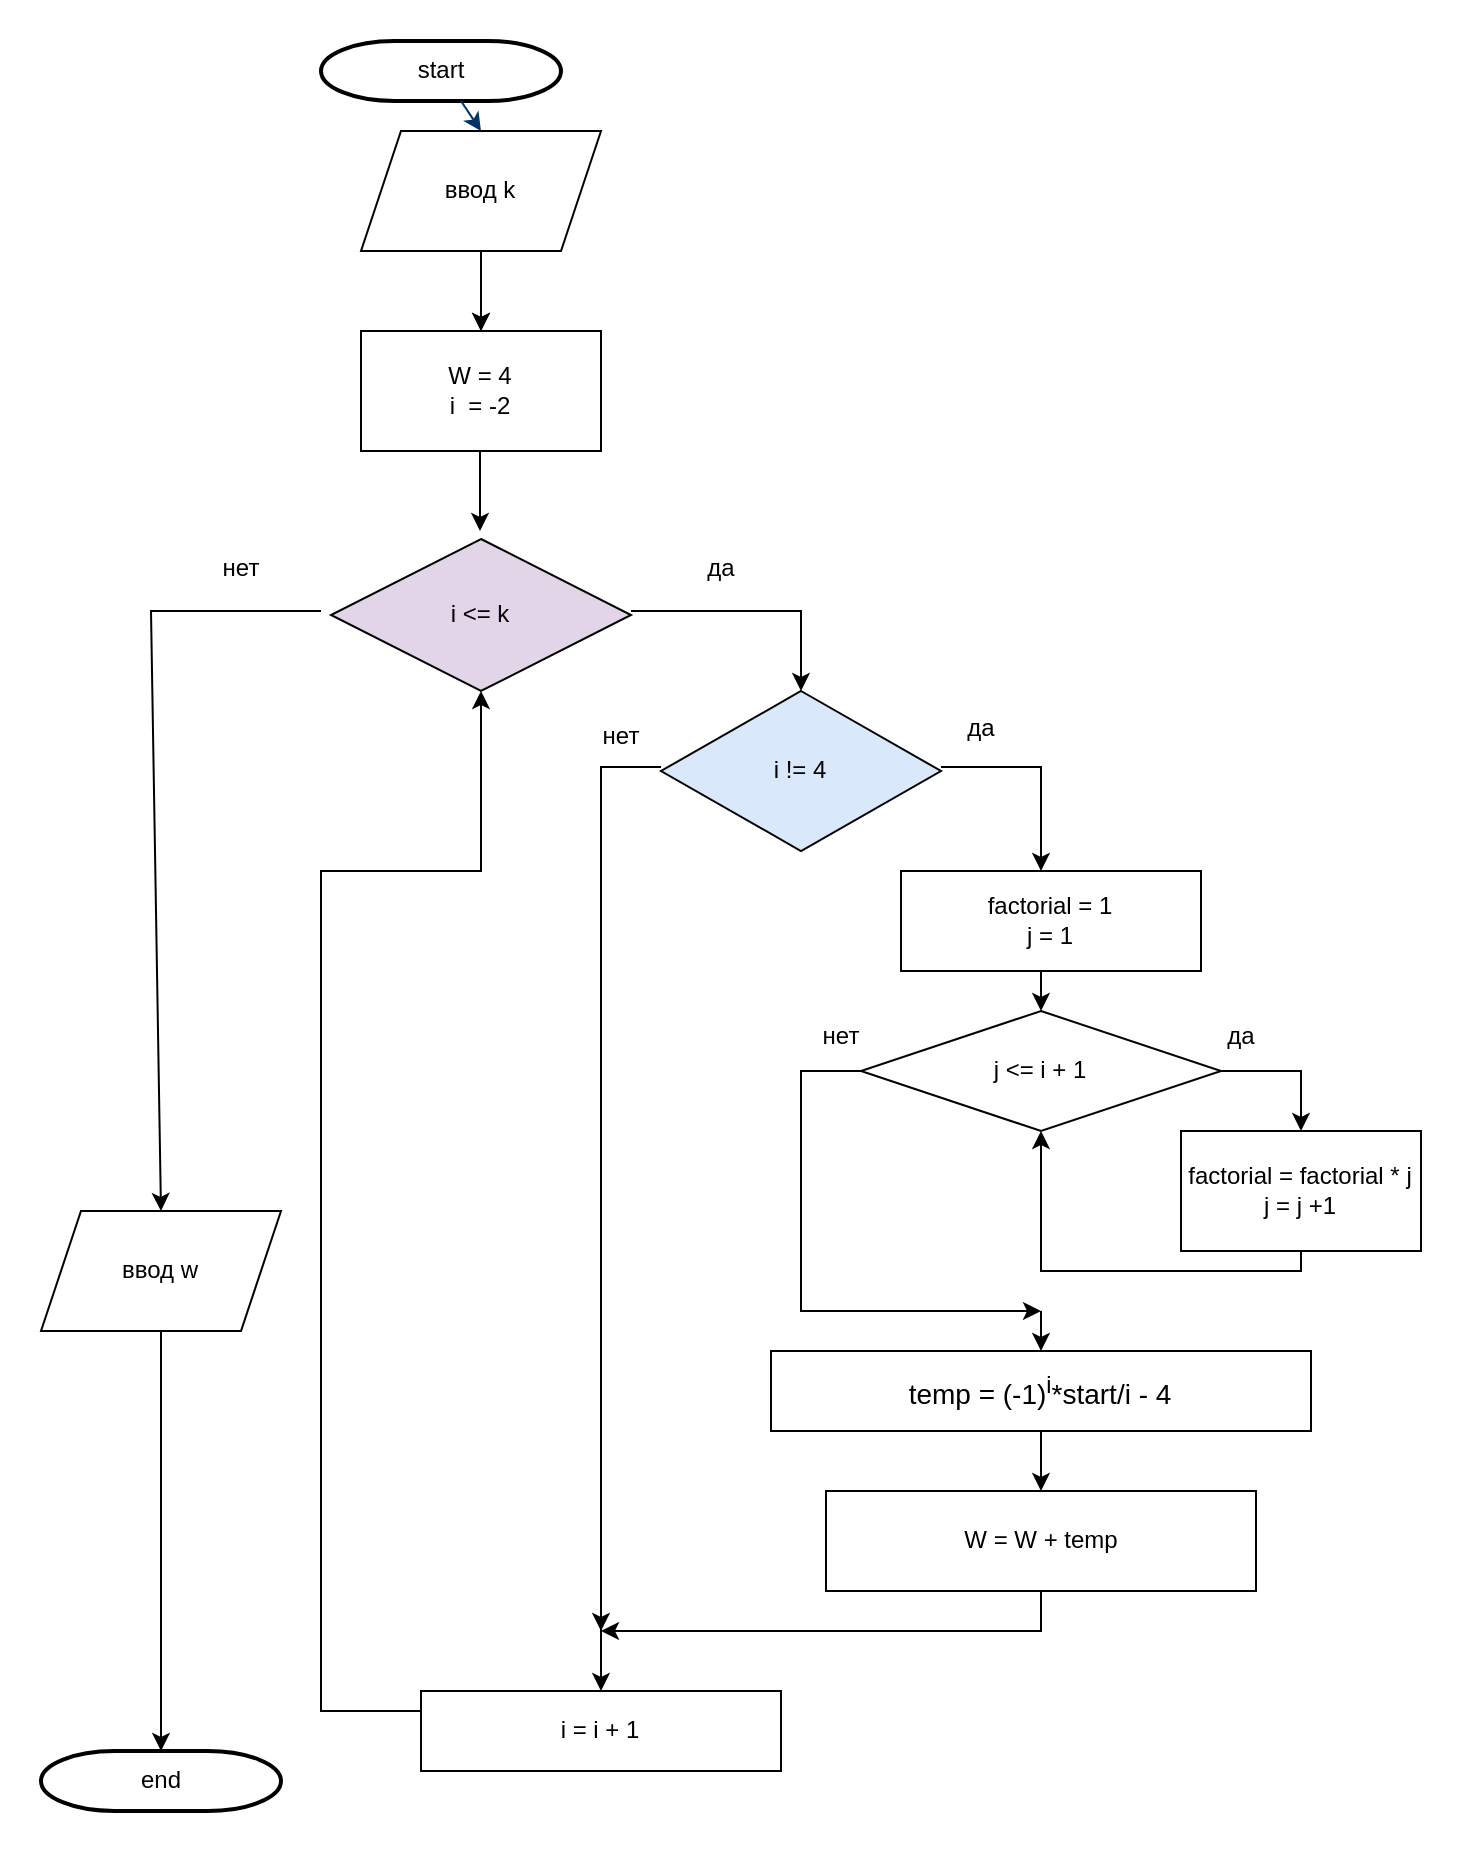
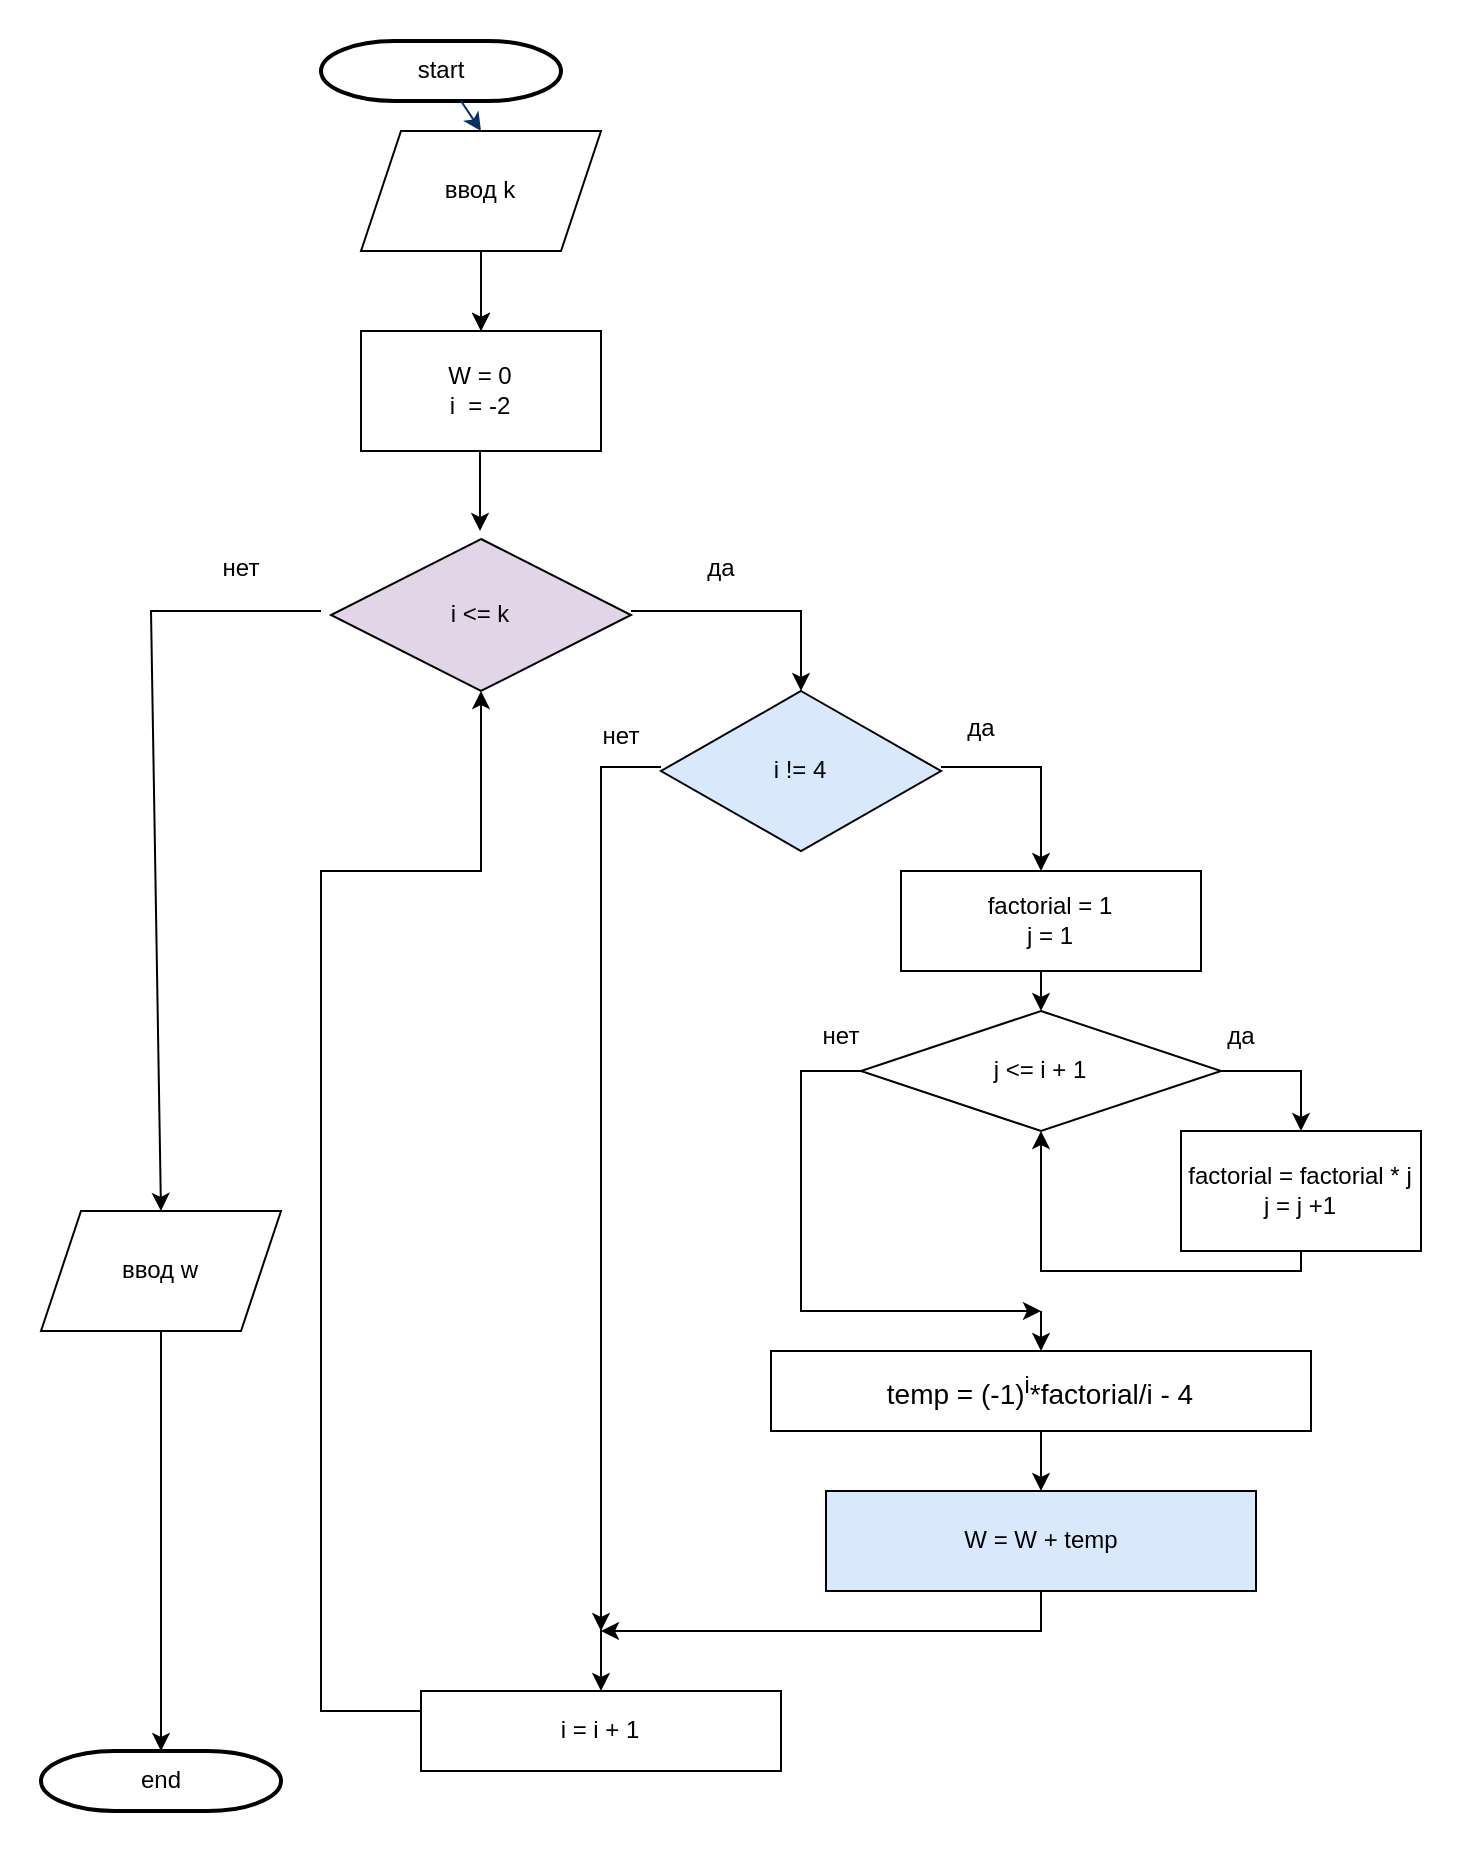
node "W = 4 i = -2": label "W = 4 i = -2" -> "W = 0 i = -2"
node "temp = (-1)i*start/i - 4": label "temp = (-1)i*start/i - 4" -> "temp = (-1)i*factorial/i - 4"
node "W = W + temp": fillcolor #ffffff -> #dae8fc
